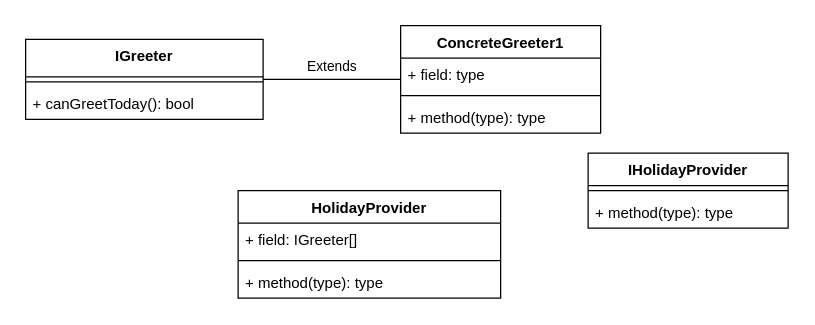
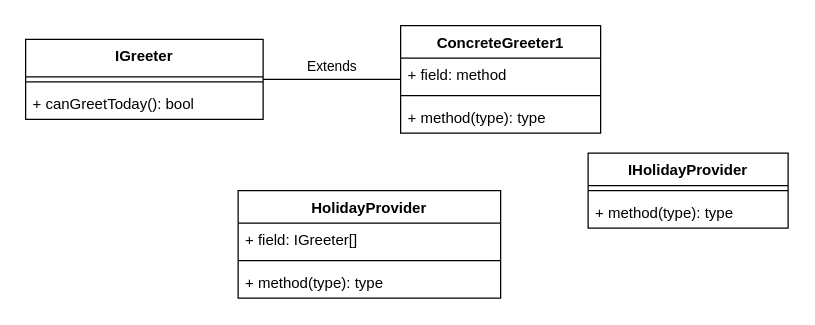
node "+ field: type": label "+ field: type" -> "+ field: method"
